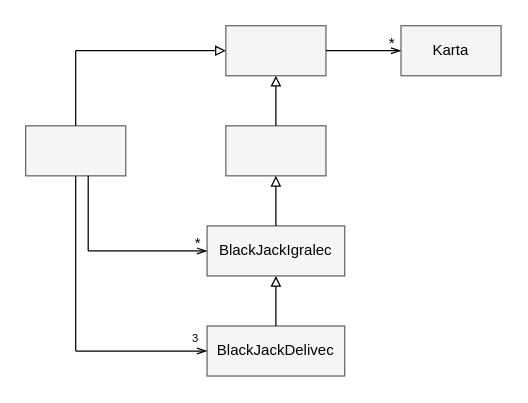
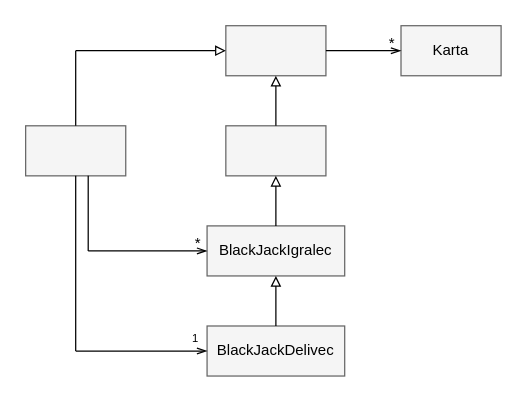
node "3": label "3" -> "1"
